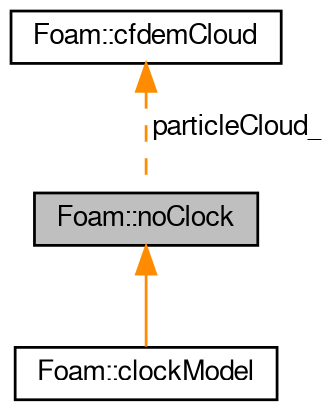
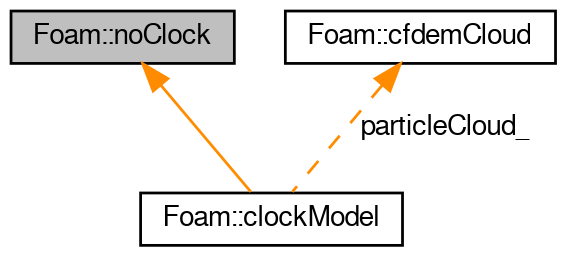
edge "Foam::noClock" -> "Foam::cfdemCloud": now "Foam::clockModel" -> "Foam::cfdemCloud"
